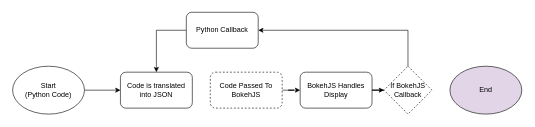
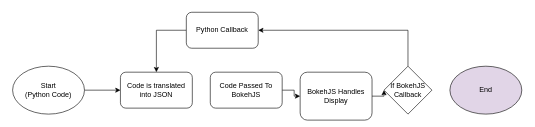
node "Code Passed To BokehJS": style dashed -> solid
node "BokehJS Handles Display": size 72x36 -> 72x48
node "If BokehJS Callback": style dashed -> solid
